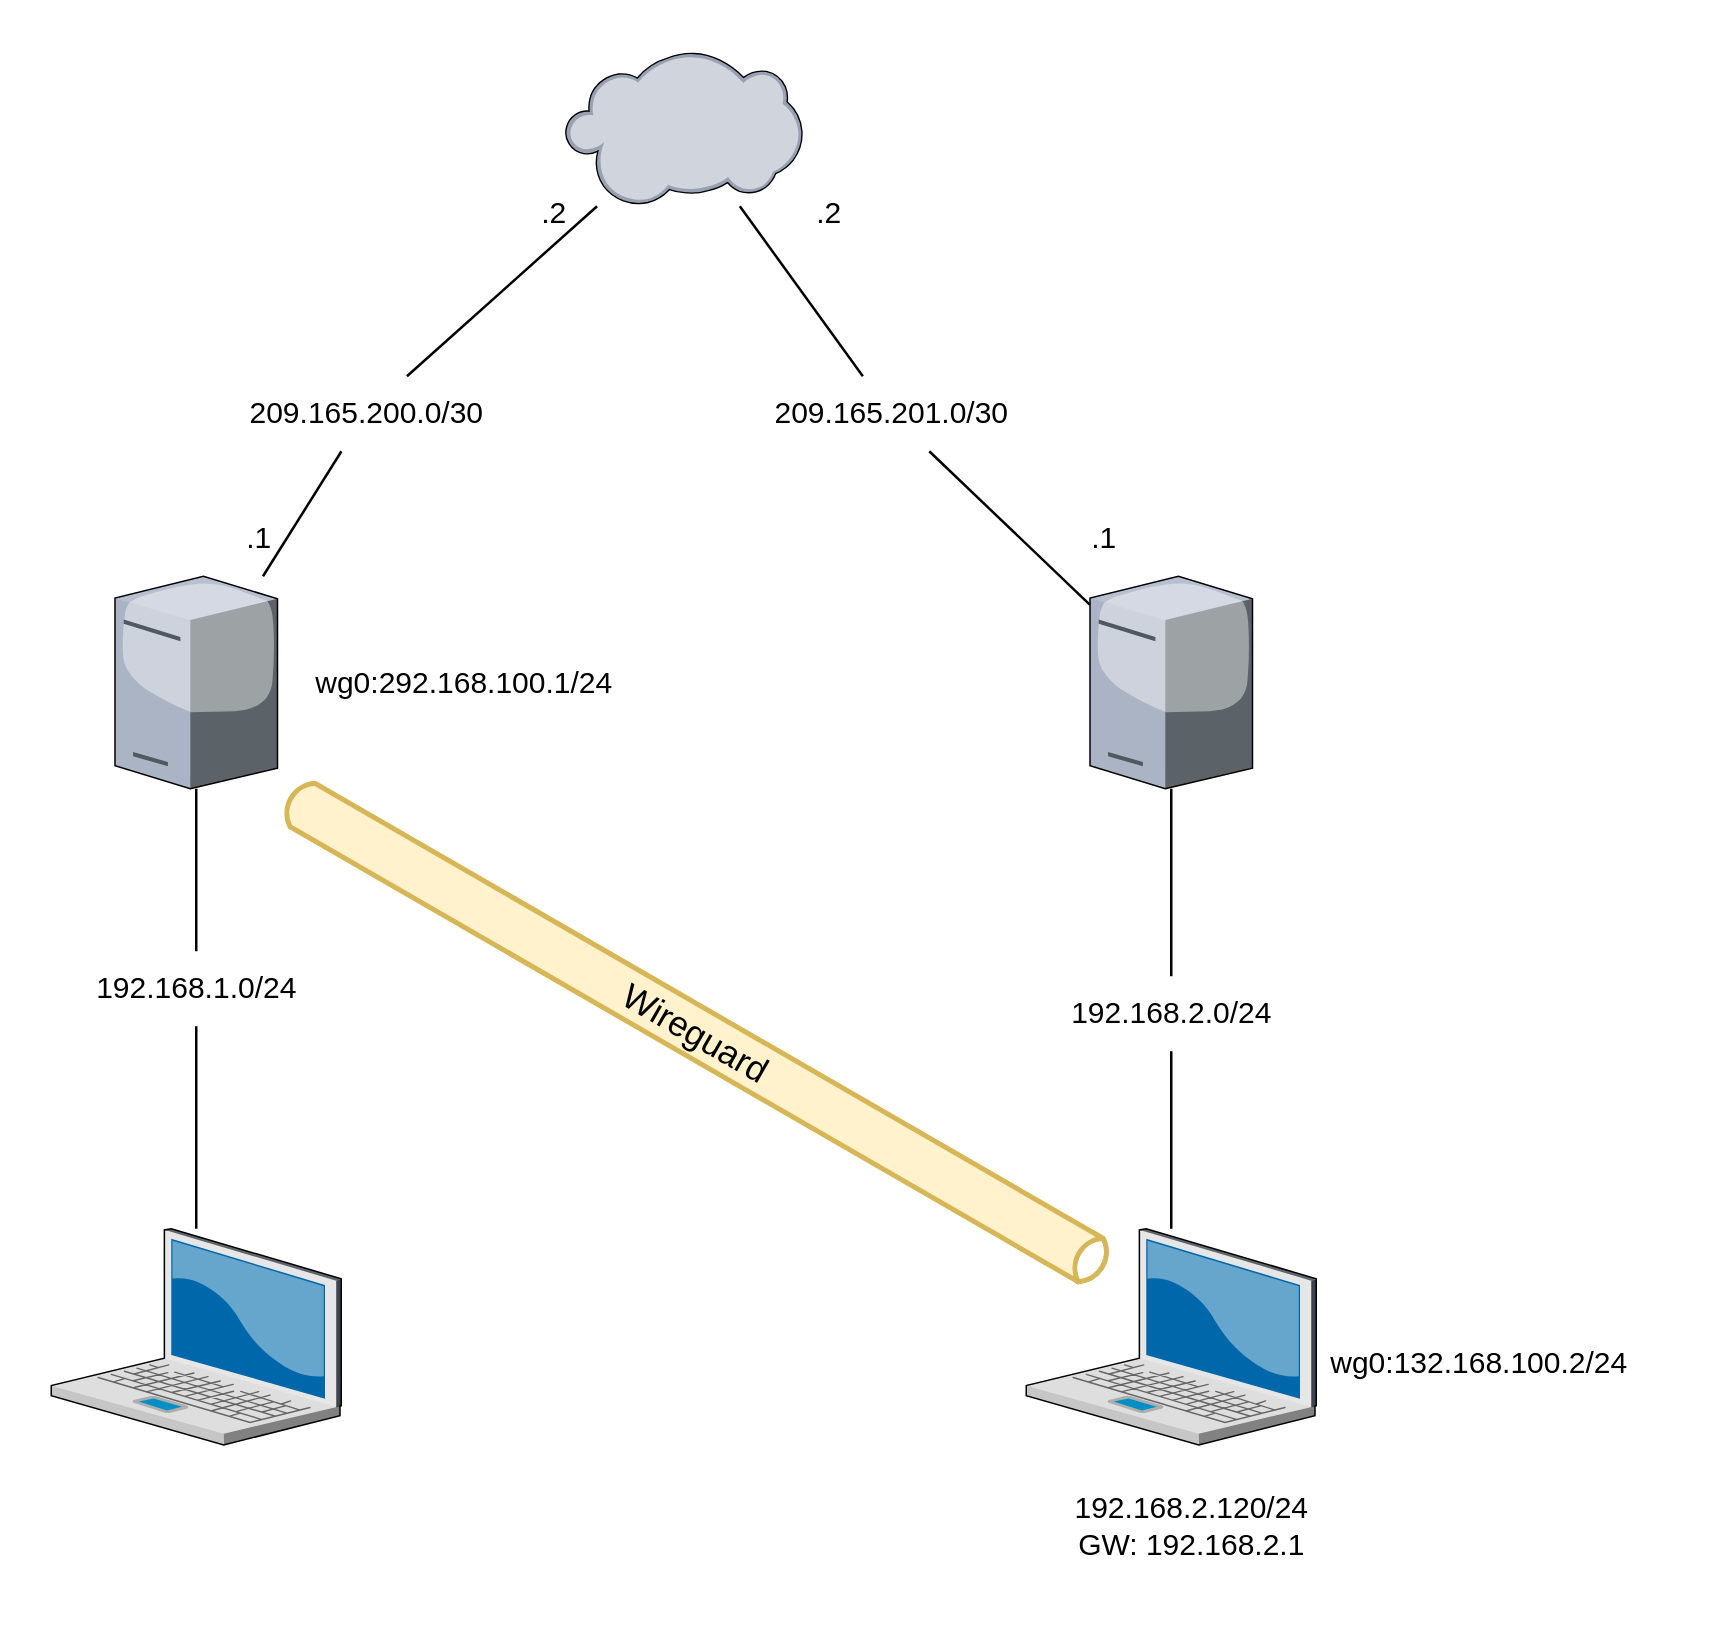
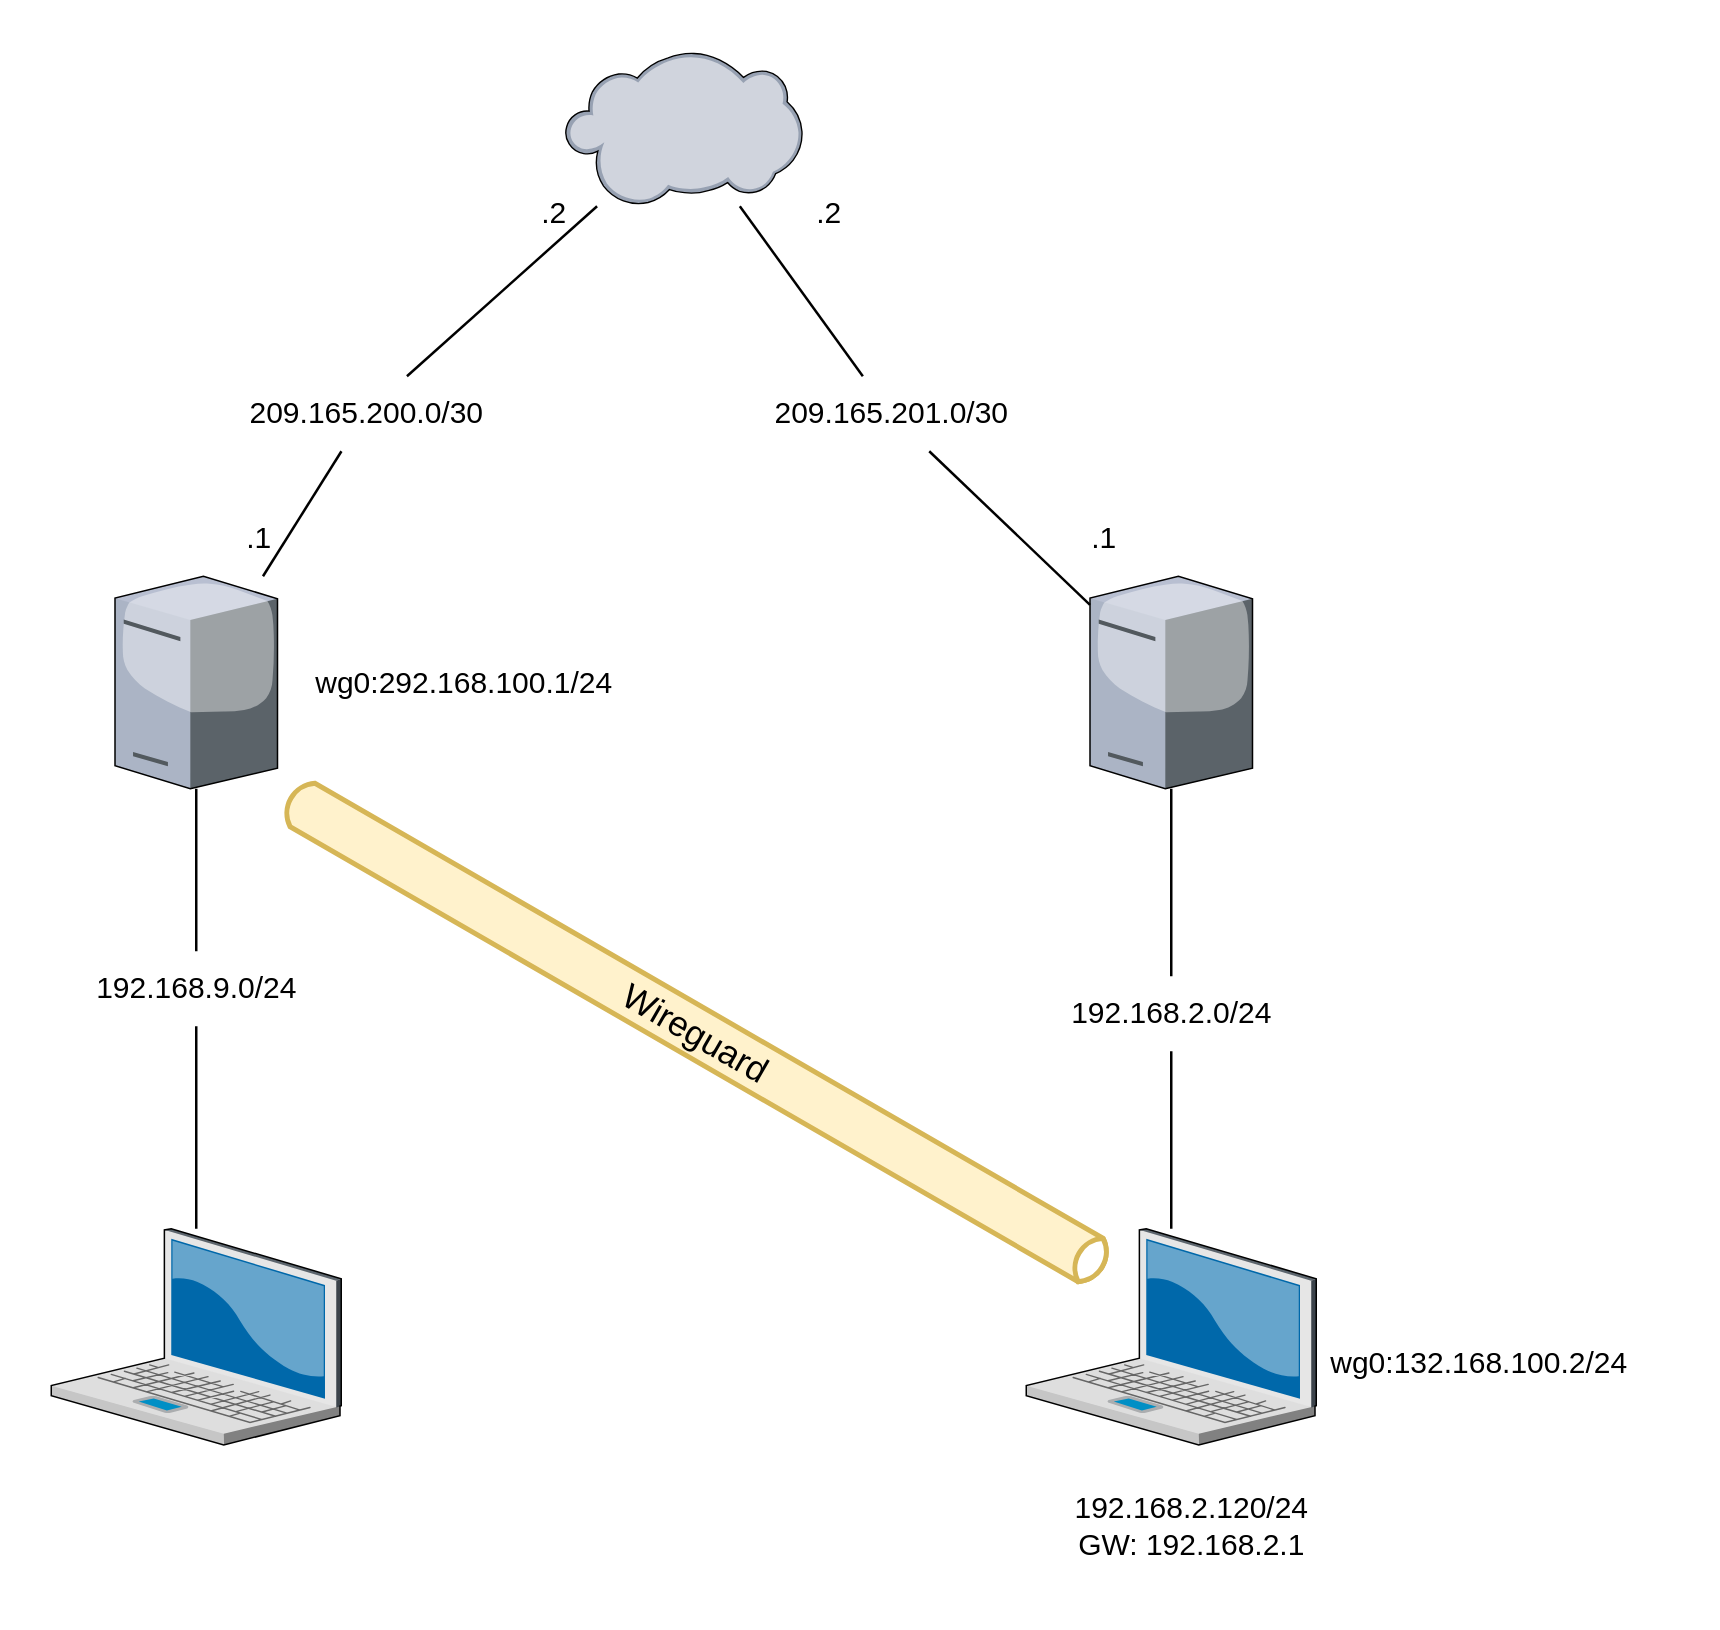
node "192.168.1.0/24": label "192.168.1.0/24" -> "192.168.9.0/24"
